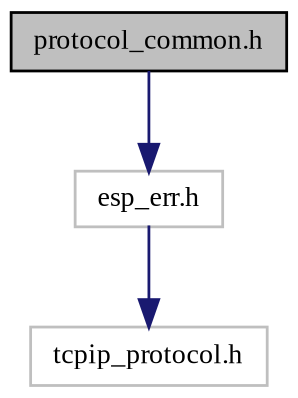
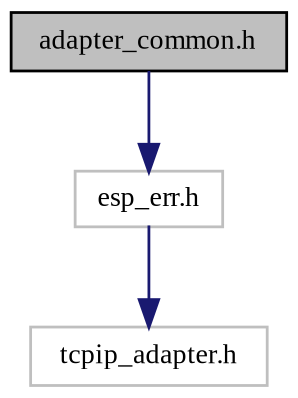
node "protocol_common.h": label "protocol_common.h" -> "adapter_common.h"
node "tcpip_protocol.h": label "tcpip_protocol.h" -> "tcpip_adapter.h"
